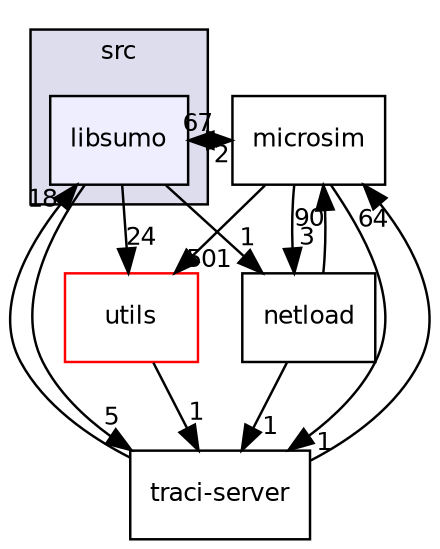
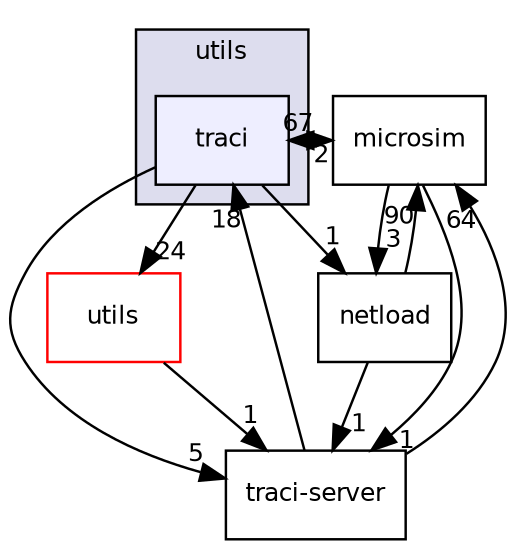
cluster "src": label "src" -> "utils"
node "libsumo": label "libsumo" -> "traci"
edge "microsim" -> "utils": removed
